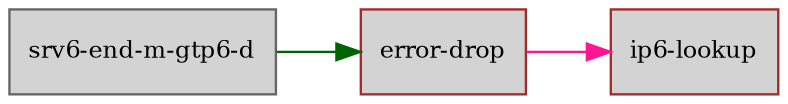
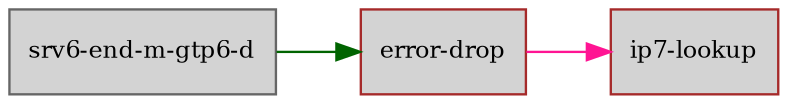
node "ip6-lookup": label "ip6-lookup" -> "ip7-lookup"
